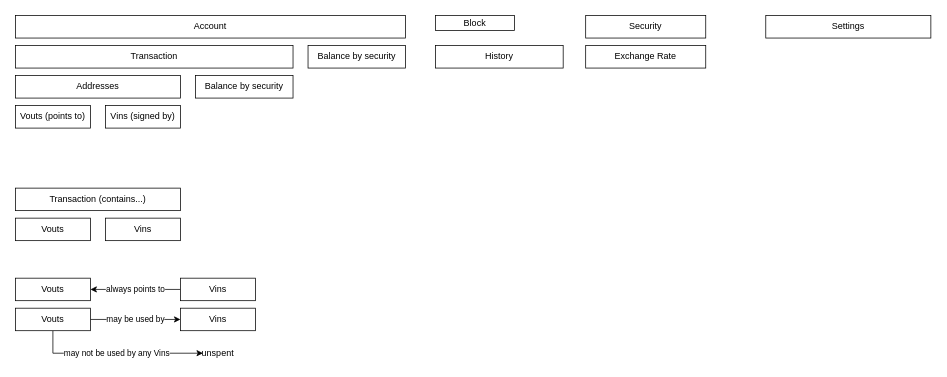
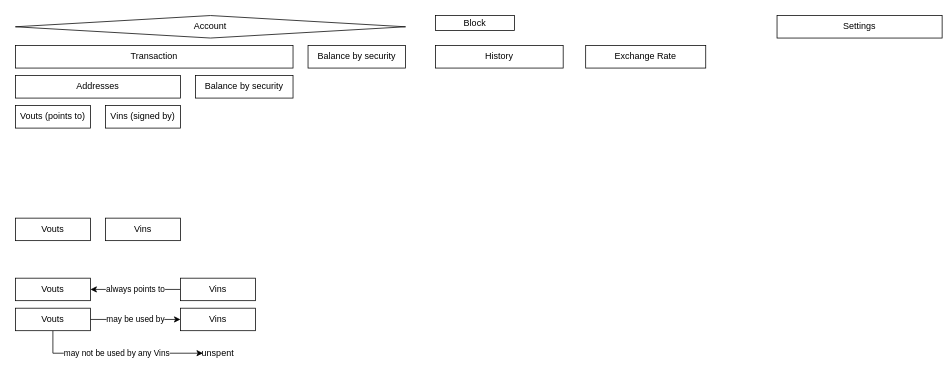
node "Account": shape rectangle -> diamond
node "Security": removed
node "Settings": moved (848, 27) -> (859, 27)
node "Transaction (contains...)": removed
